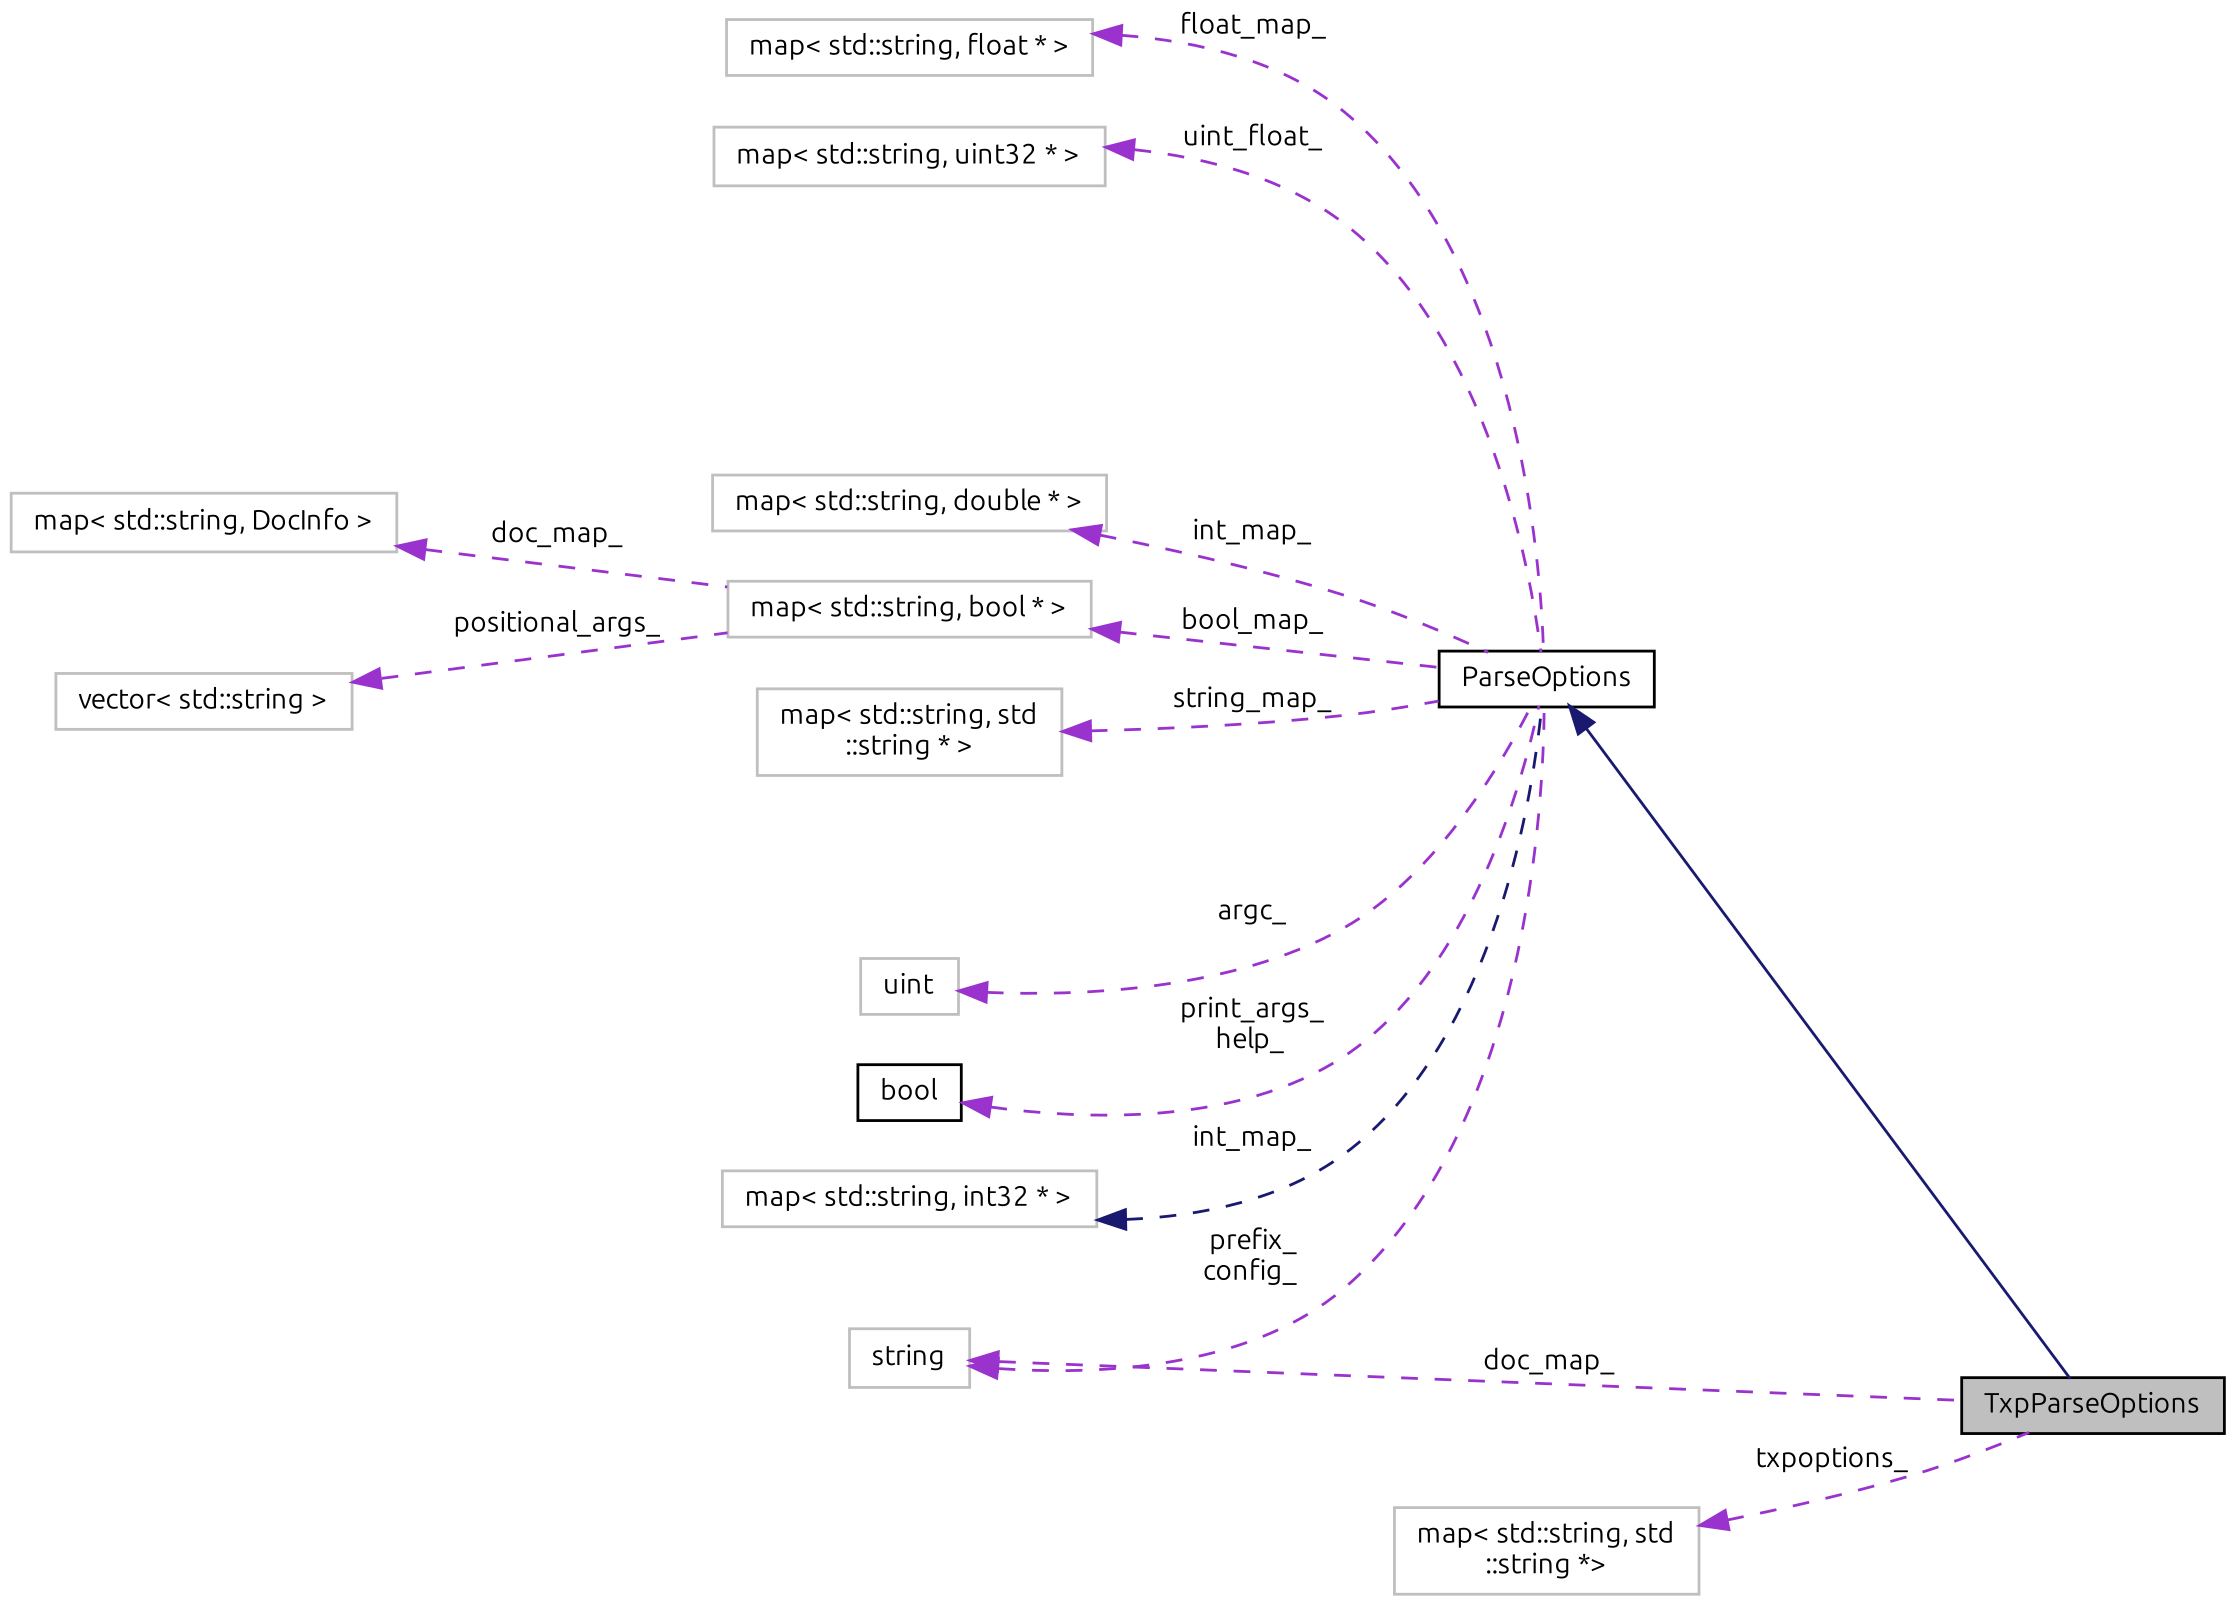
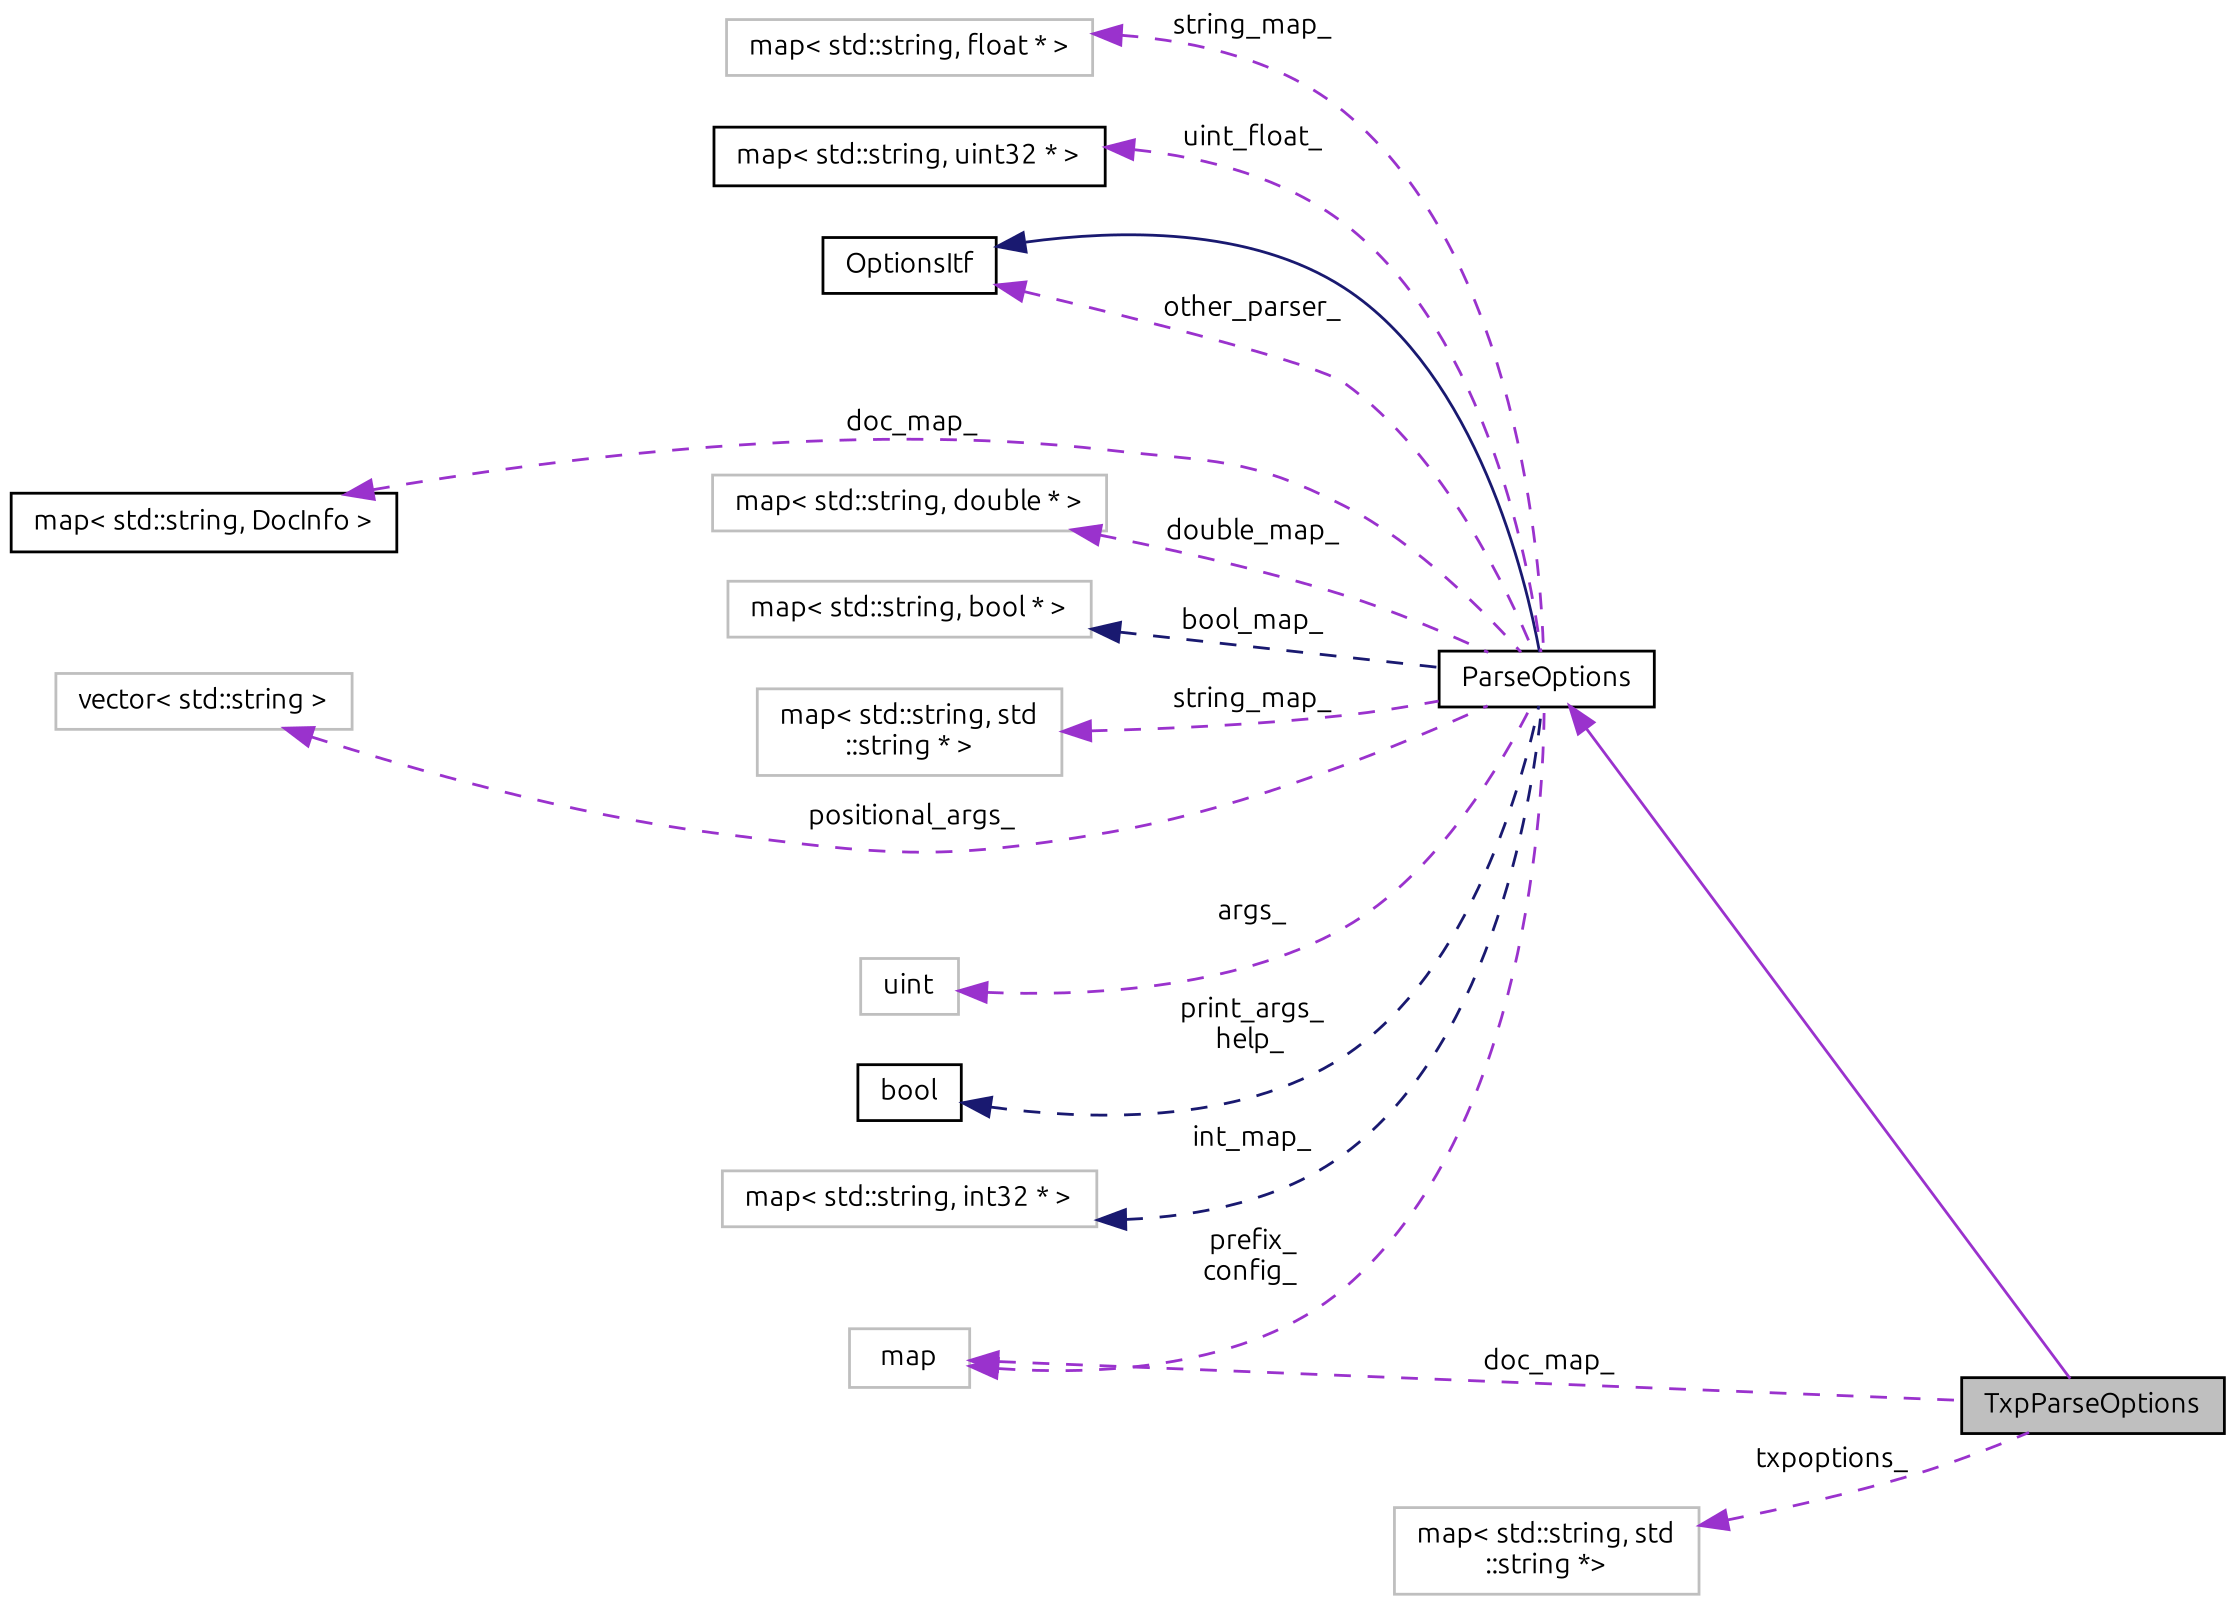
edge "ParseOptions" -> "map< std::string, float * >": label " float_map_" -> " string_map_"
node "map< std::string, uint32 * >": color grey75 -> black
node "OptionsItf": added
node "map< std::string, DocInfo >": color grey75 -> black
edge "ParseOptions" -> "map< std::string, double * >": label " int_map_" -> " double_map_"
edge "map< std::string, bool * >" -> "map< std::string, DocInfo >": now "ParseOptions" -> "map< std::string, DocInfo >"
edge "ParseOptions" -> "map< std::string, bool * >": color darkorchid3 -> midnightblue
edge "map< std::string, bool * >" -> "vector< std::string >": now "ParseOptions" -> "vector< std::string >"
edge "ParseOptions" -> "uint": label " argc_" -> " args_"
edge "ParseOptions" -> "bool": color darkorchid3 -> midnightblue
edge "TxpParseOptions" -> "ParseOptions": color midnightblue -> darkorchid3
node "string": label "string" -> "map"
